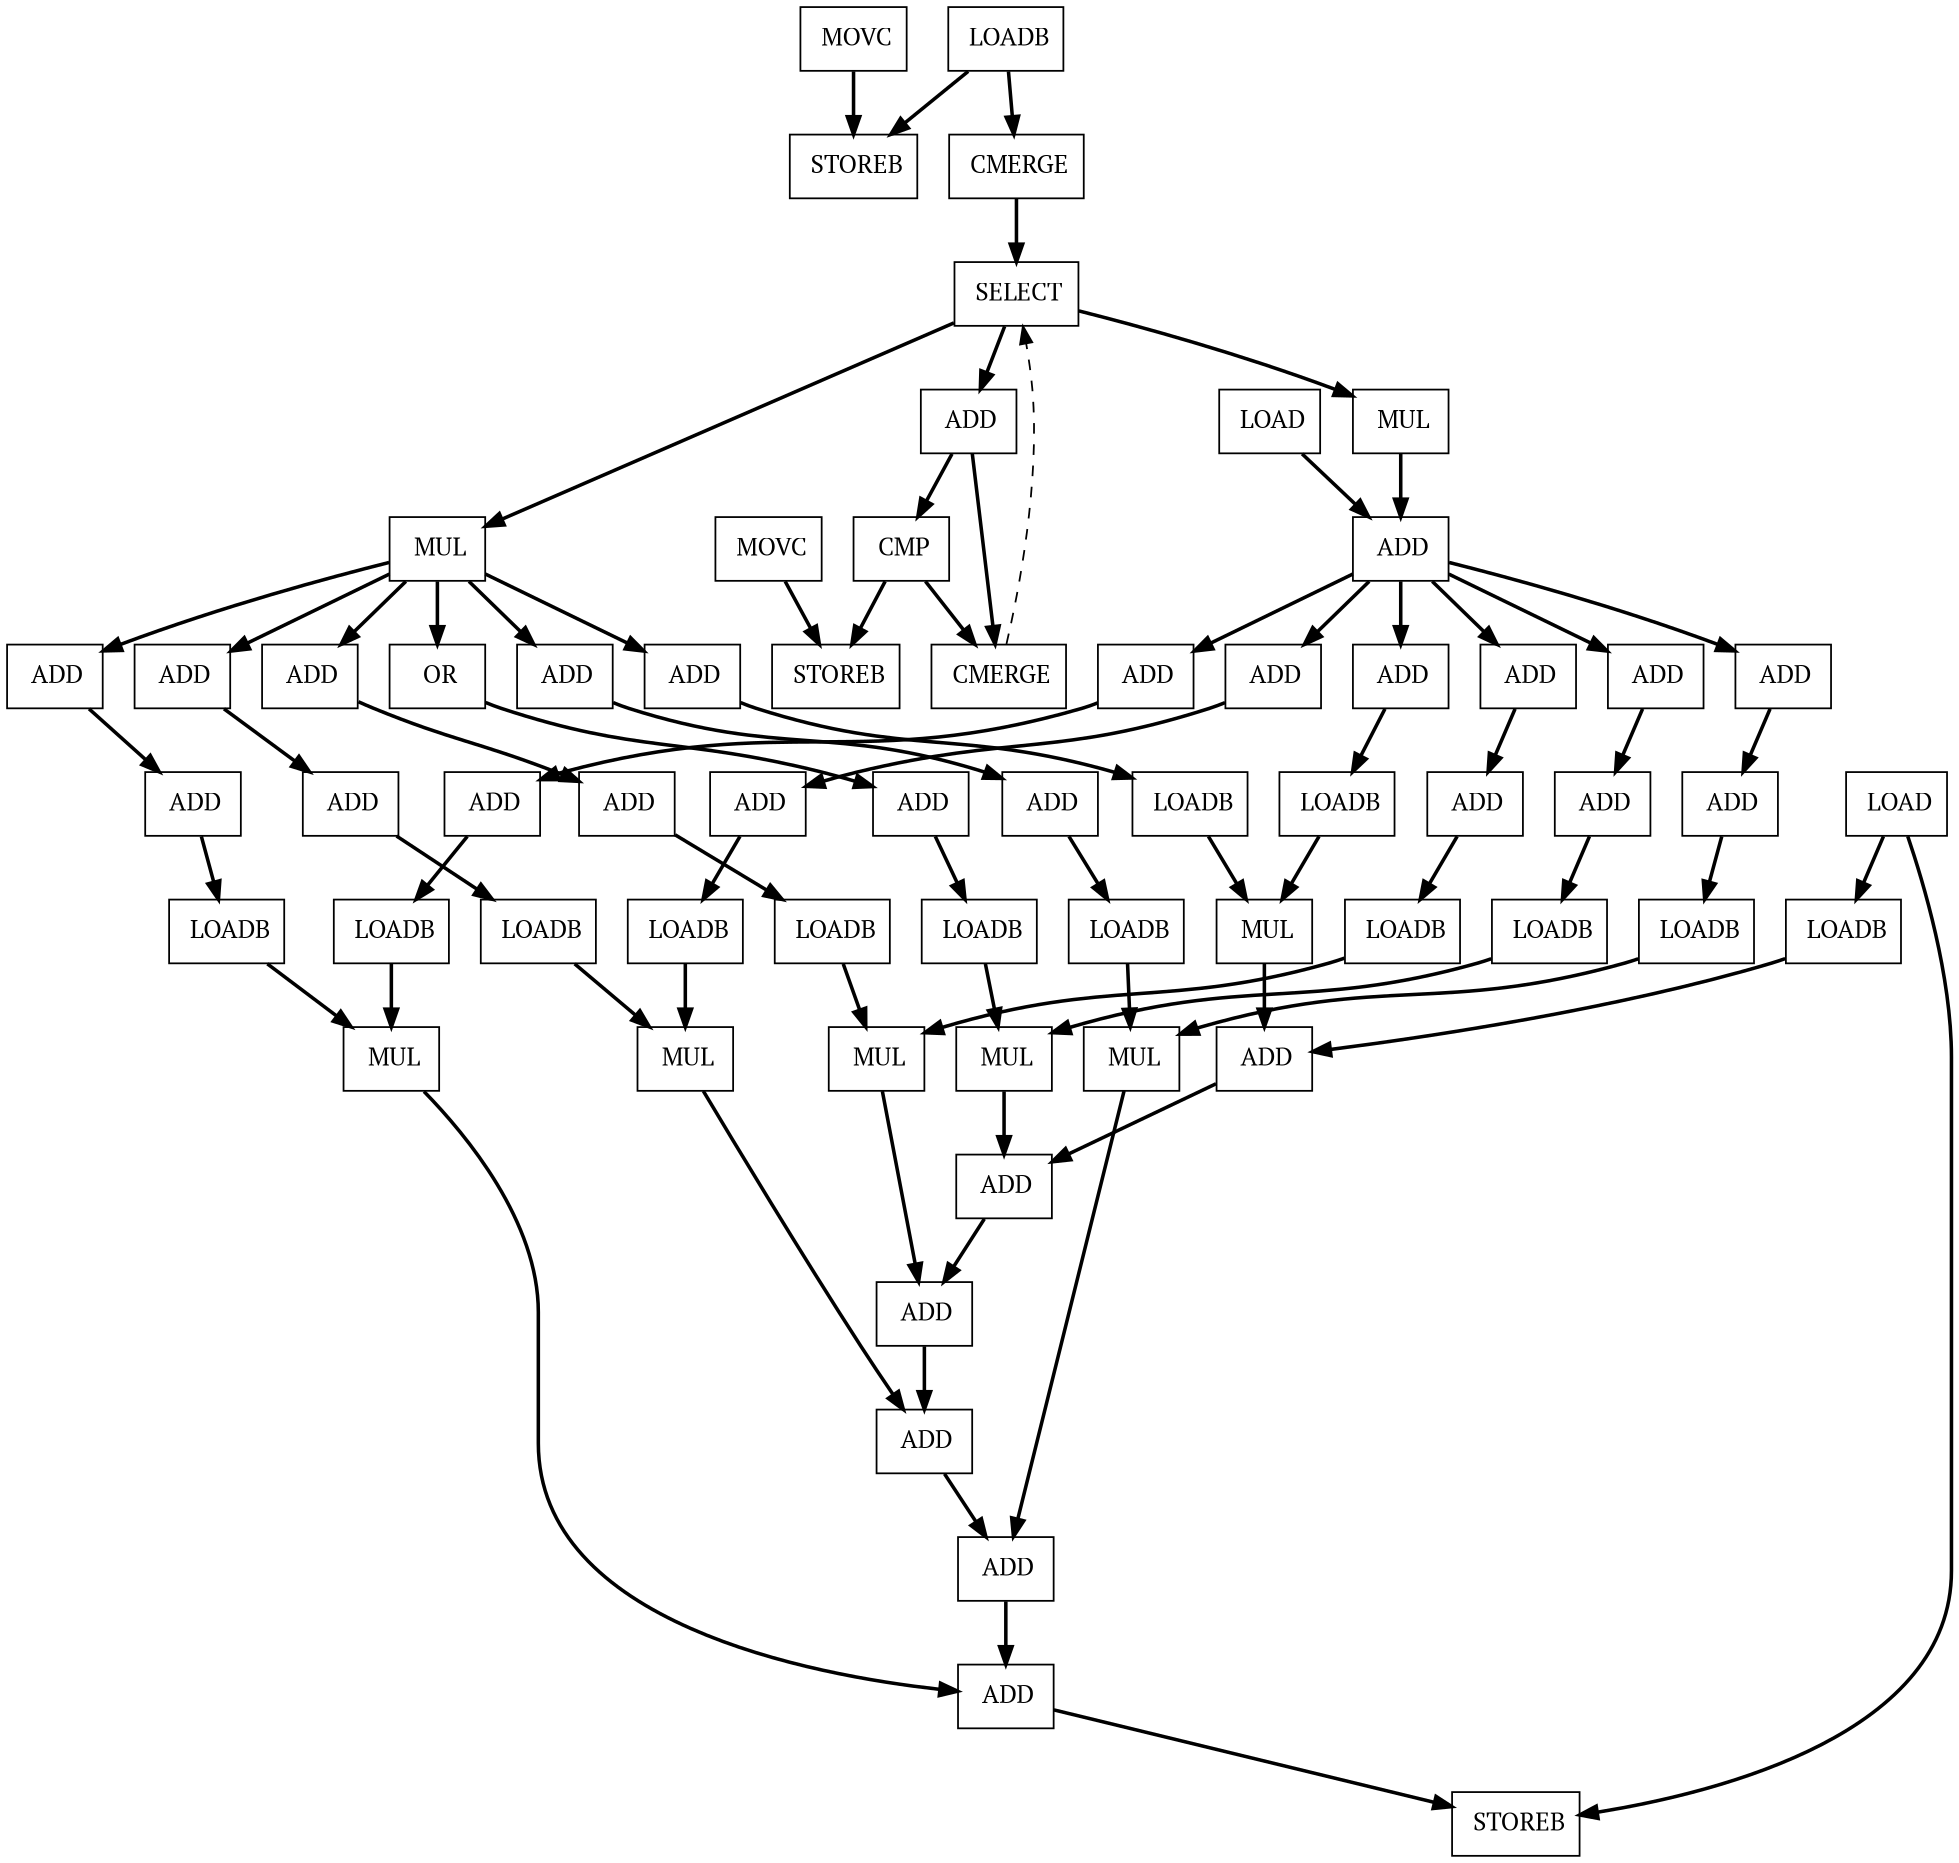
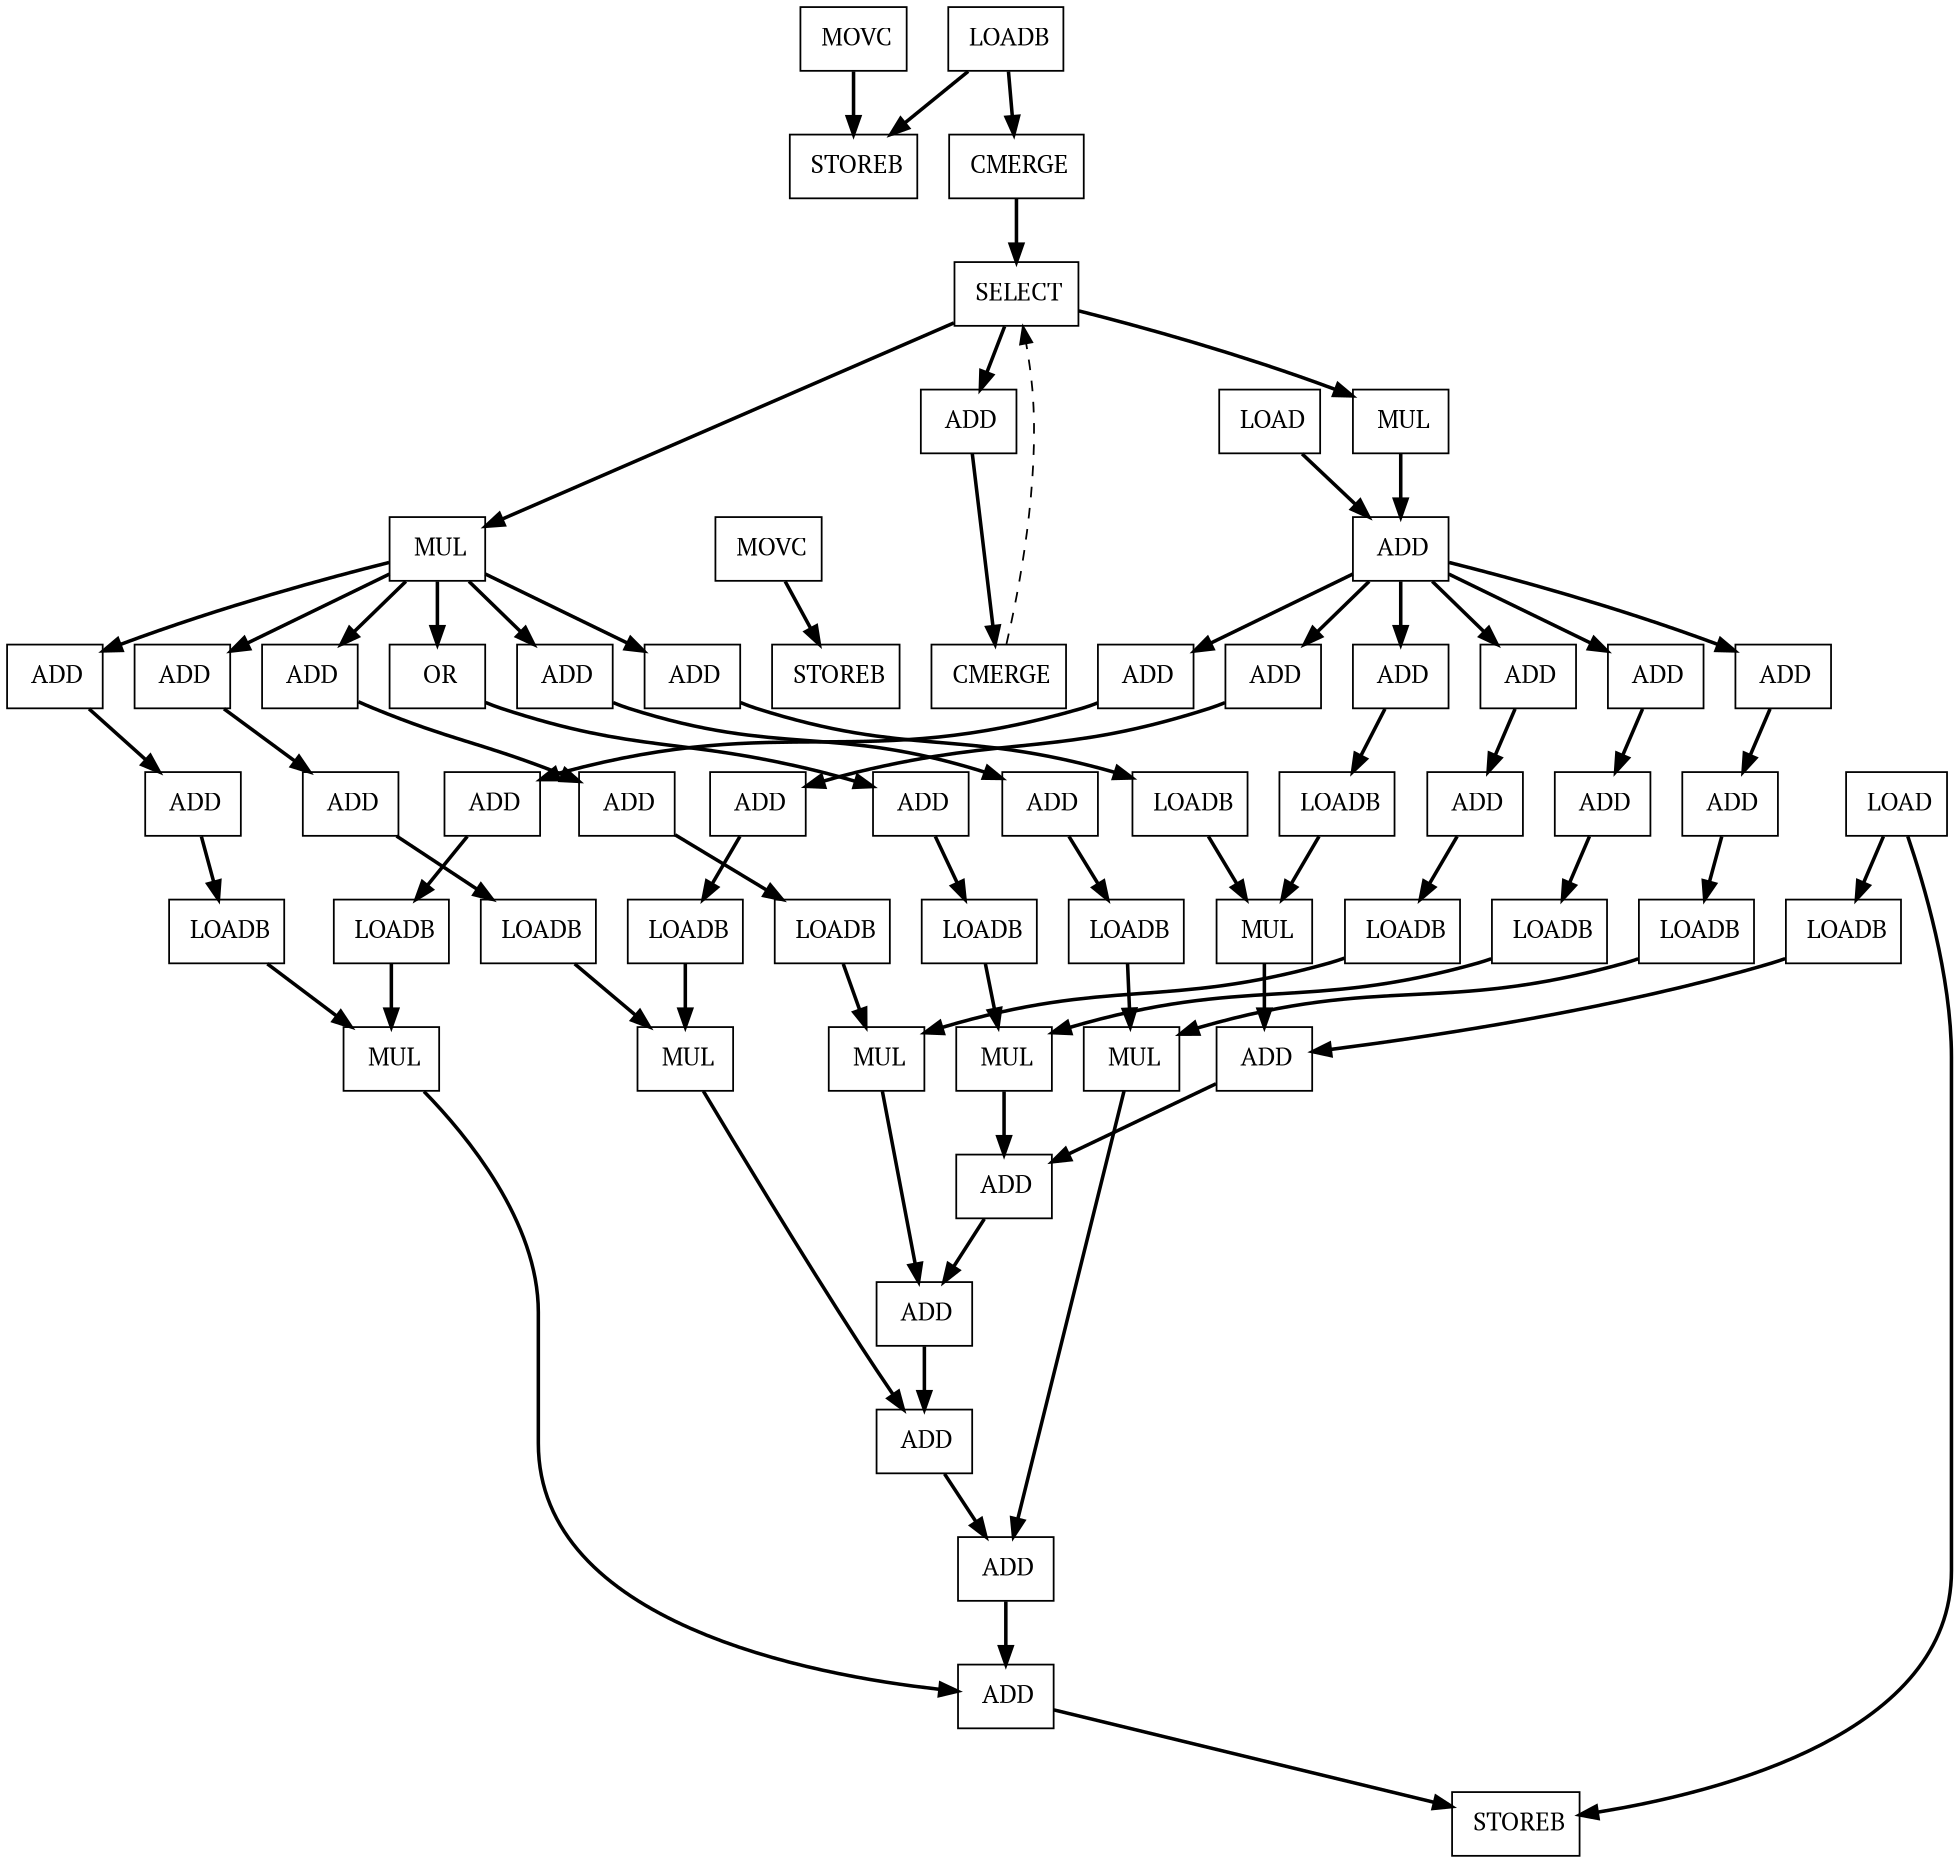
node "CMP": removed
